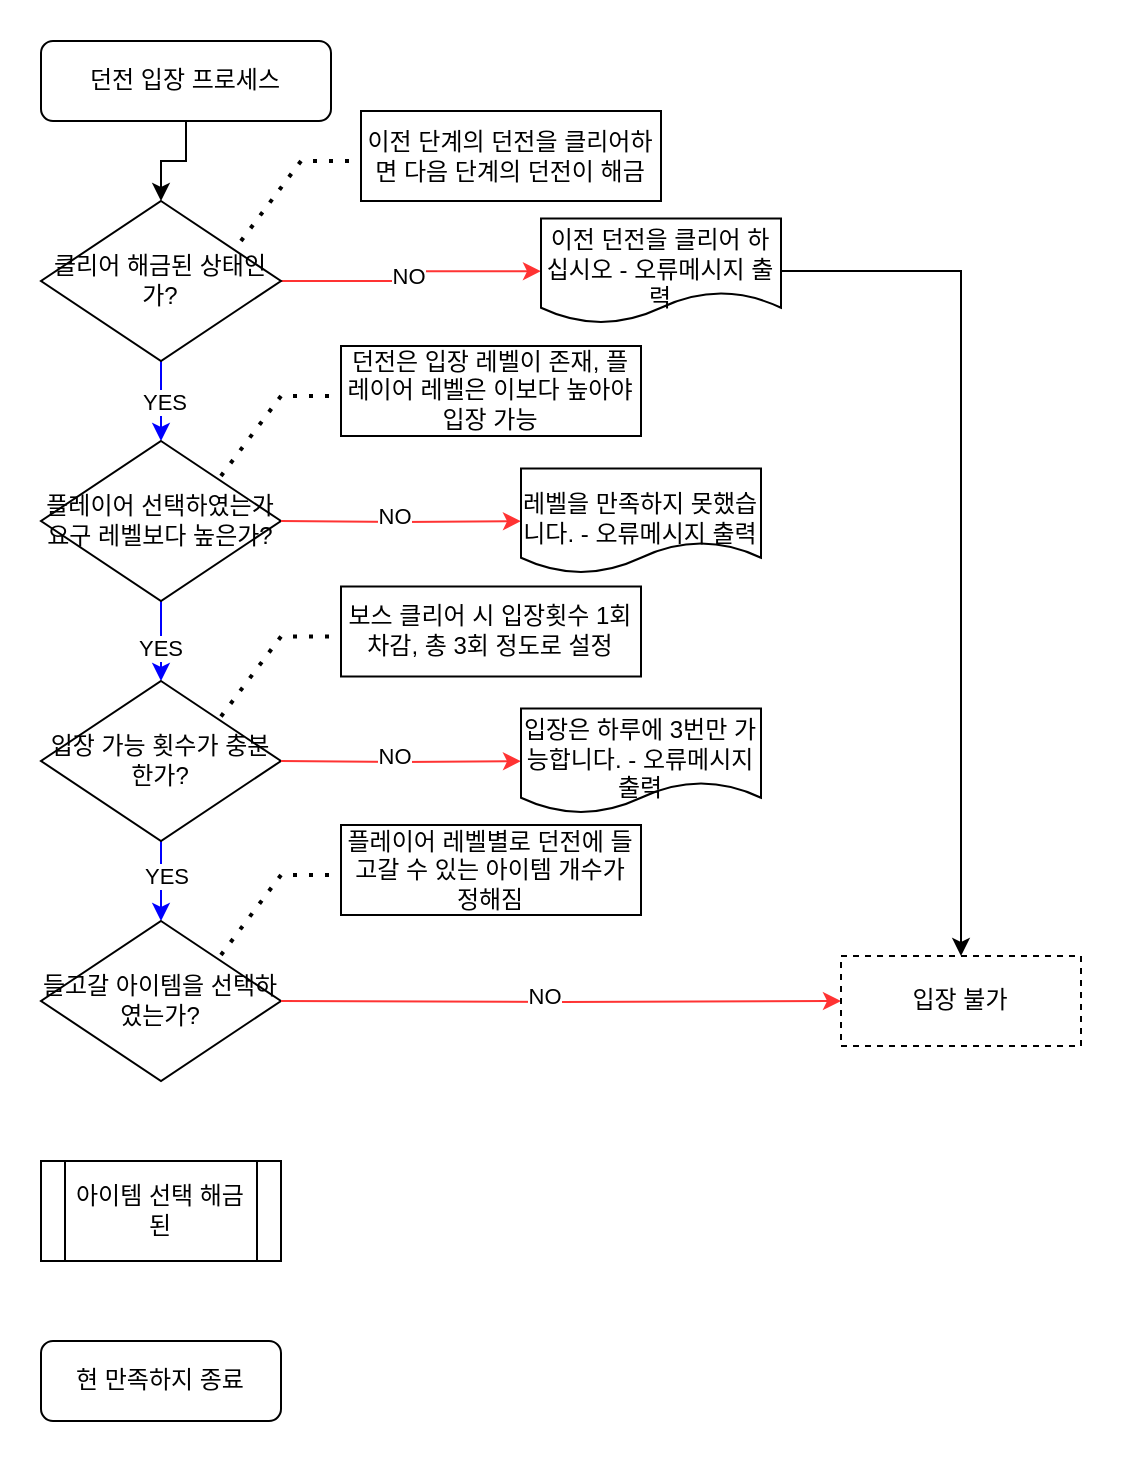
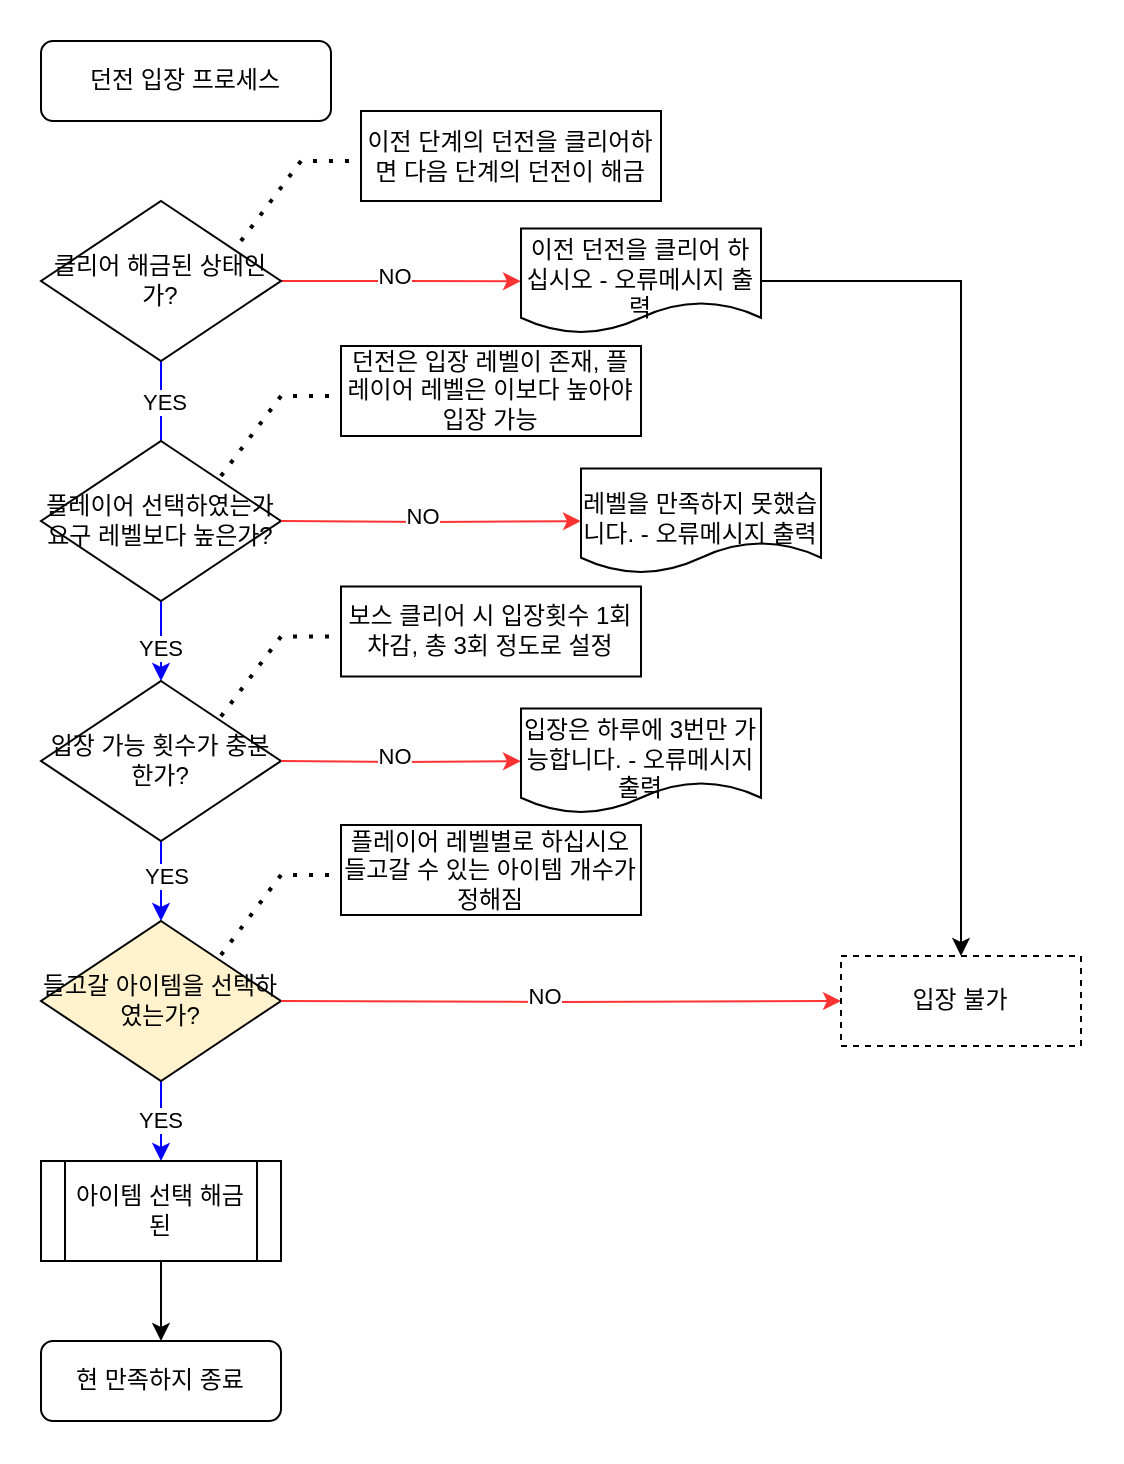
edge "던전 입장 프로세스" -> "클리어 해금된 상태인가?": removed
node "이전 던전을 클리어 하십시오 - 오류메시지 출력": moved (661, 271) -> (641, 281)
edge "클리어 해금된 상태인가?" -> "플레이어 선택하였는가 요구 레벨보다 높은가?": arrowhead classic -> none
node "레벨을 만족하지 못했습니다. - 오류메시지 출력": moved (641, 521) -> (701, 521)
node "플레이어 레벨별로 던전에 들고갈 수 있는 아이템 개수가 정해짐": label "플레이어 레벨별로 던전에 들고갈 수 있는 아이템 개수가 정해짐" -> "플레이어 레벨별로 하십시오 들고갈 수 있는 아이템 개수가 정해짐"
node "들고갈 아이템을 선택하였는가?": fillcolor #ffffff -> #fff2cc
edge "들고갈 아이템을 선택하였는가?" -> "아이템 선택 해금된": added, label "YES"
edge "아이템 선택 해금된" -> "현 만족하지 종료": added
